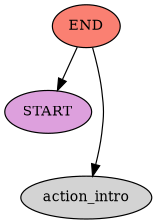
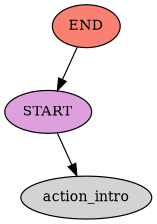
edge "END" -> "action_intro": now "START" -> "action_intro"
